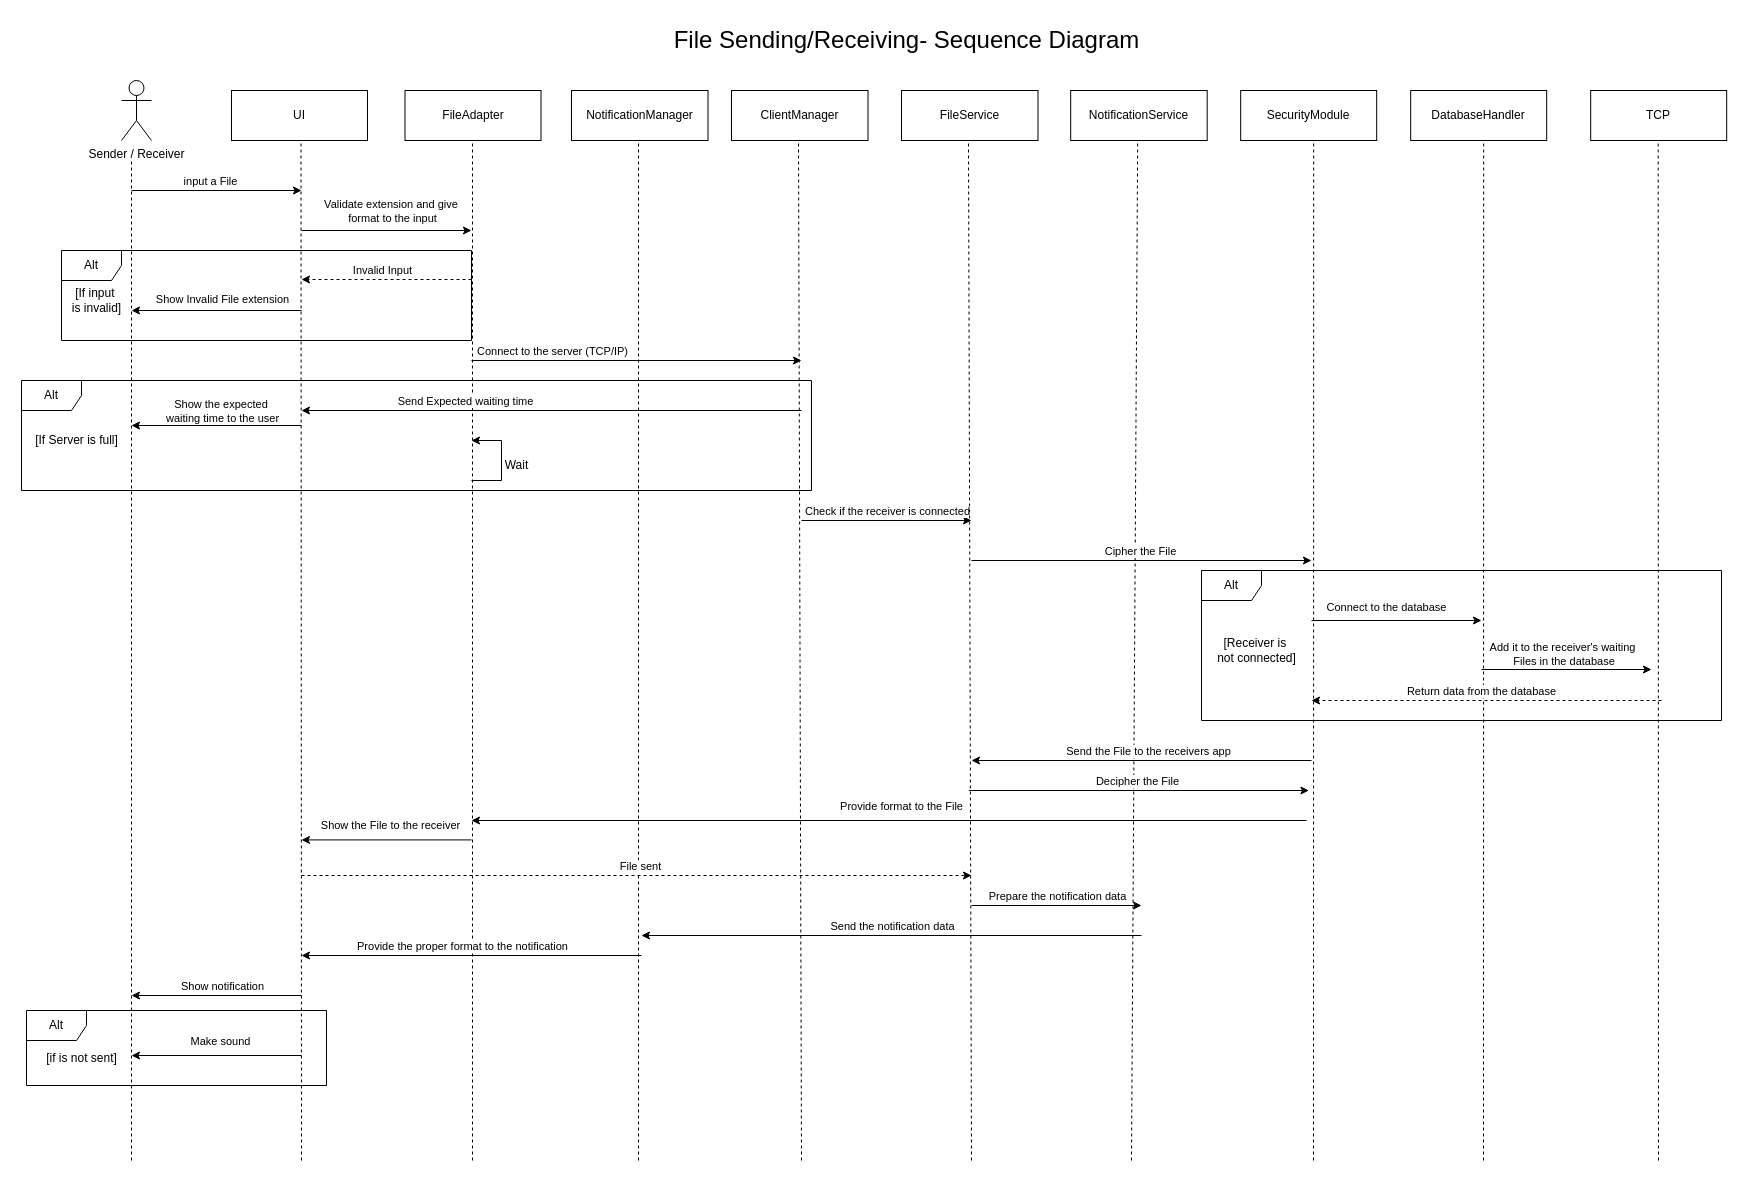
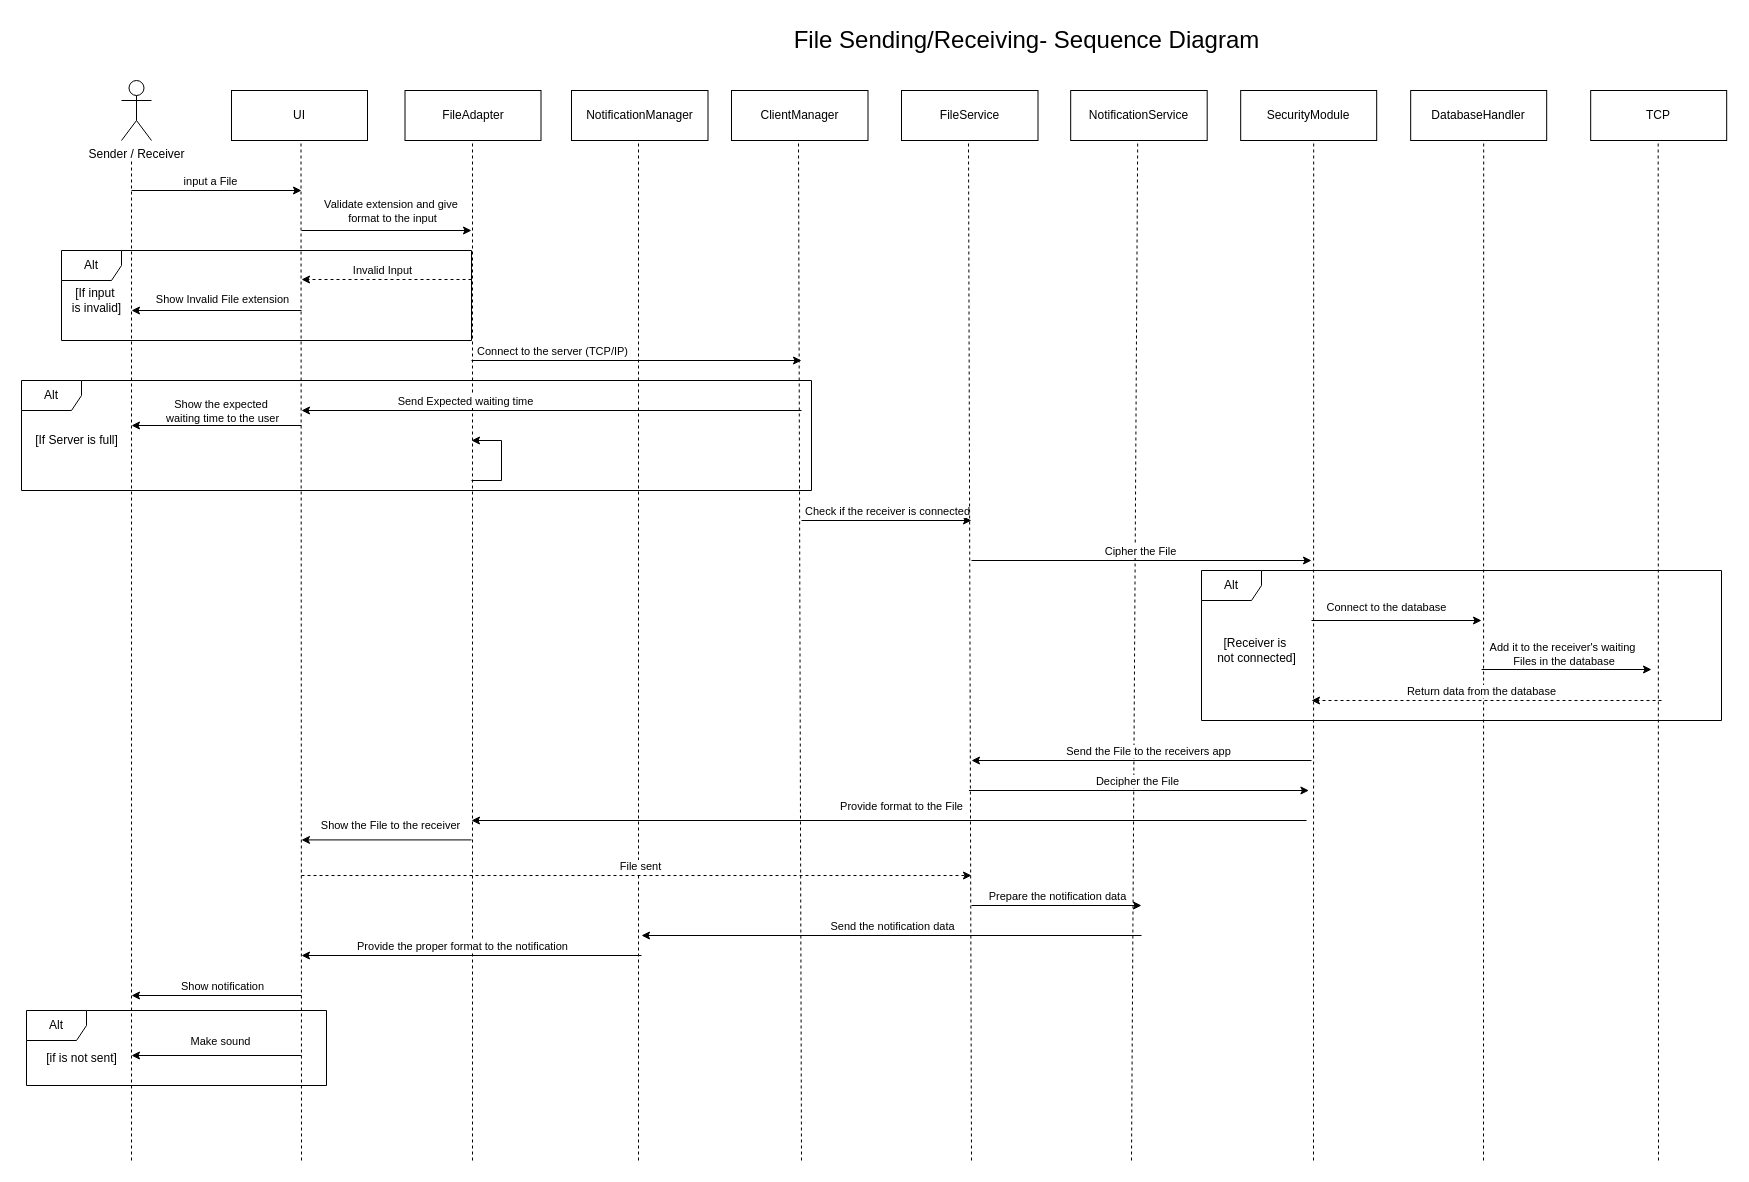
node "File Sending/Receiving- Sequence Diagram": moved (907, 41) -> (1027, 41)
node "Wait": removed
